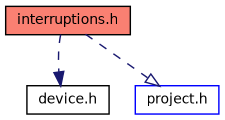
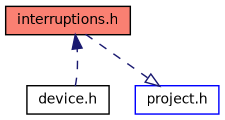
edge "interruptions.h" -> "device.h": reversed
